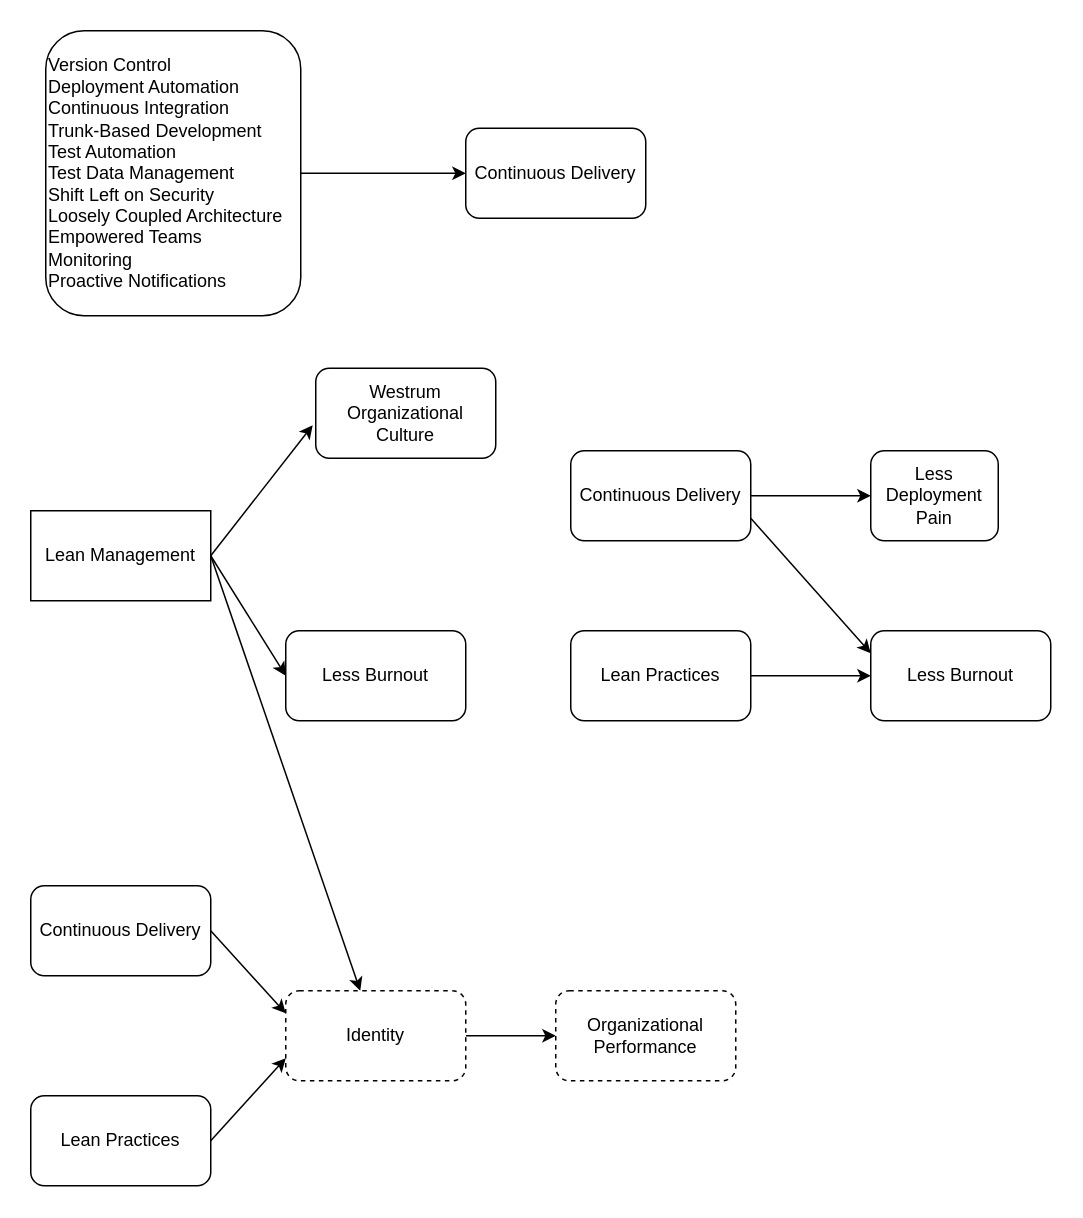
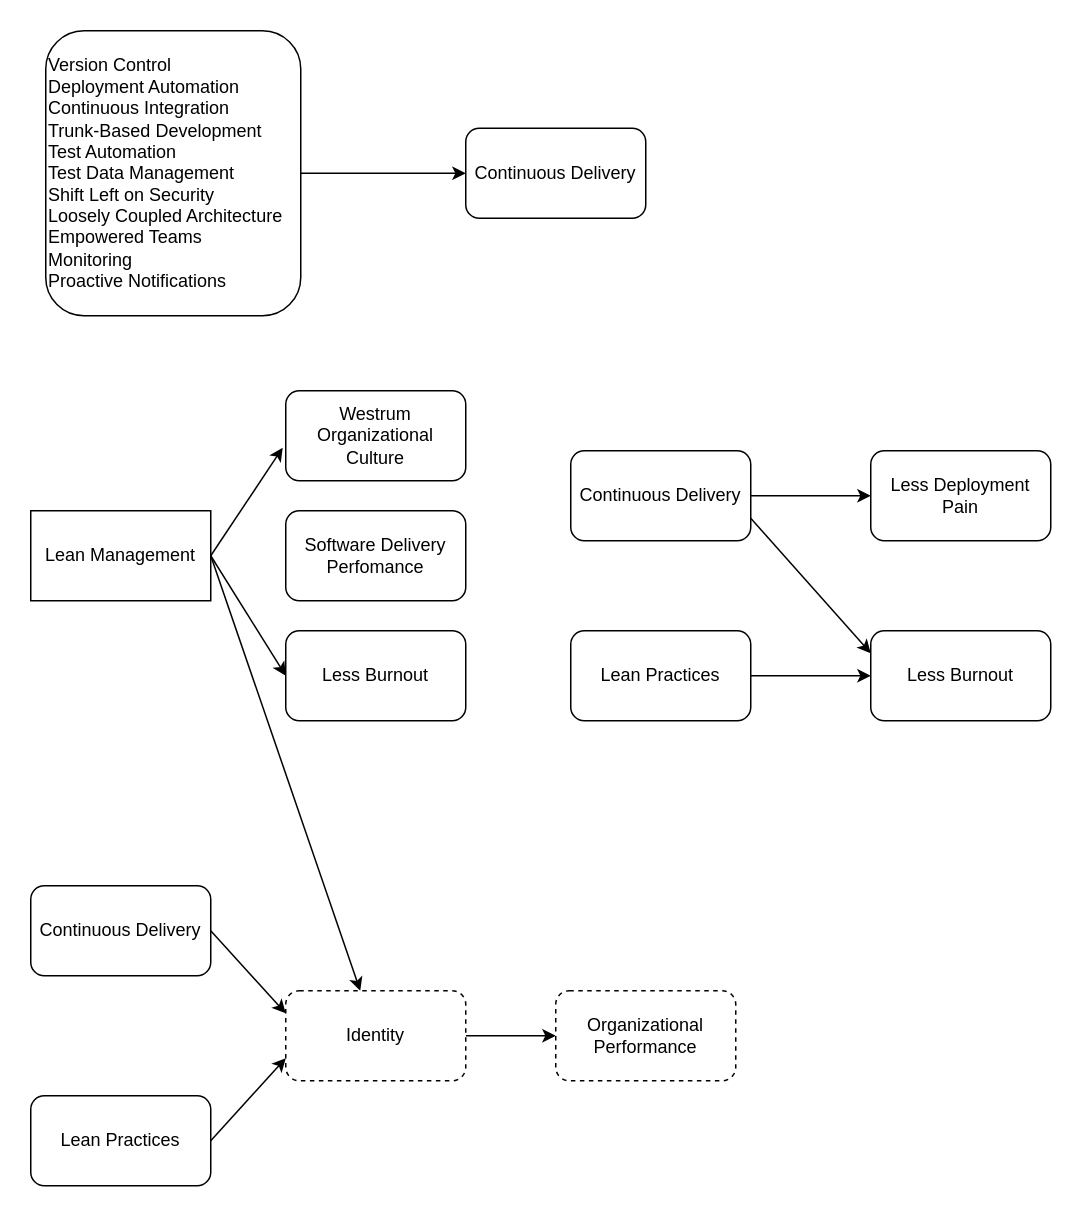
node "Westrum Organizational Culture": moved (406, 413) -> (376, 436)
node "Less Deployment Pain": size 128x90 -> 180x90
node "Software Delivery Perfomance": added
